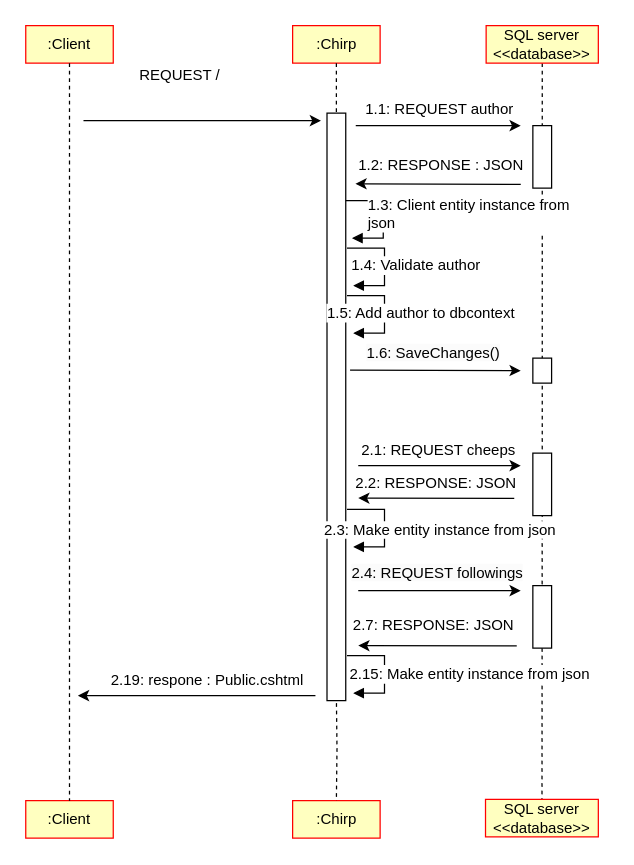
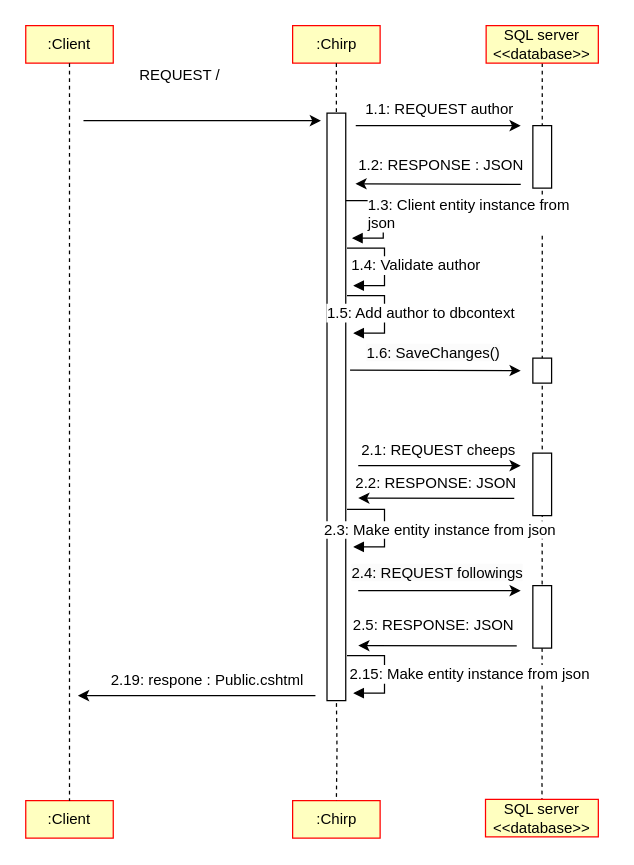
node "2.7: RESPONSE: JSON": label "2.7: RESPONSE: JSON" -> "2.5: RESPONSE: JSON"
